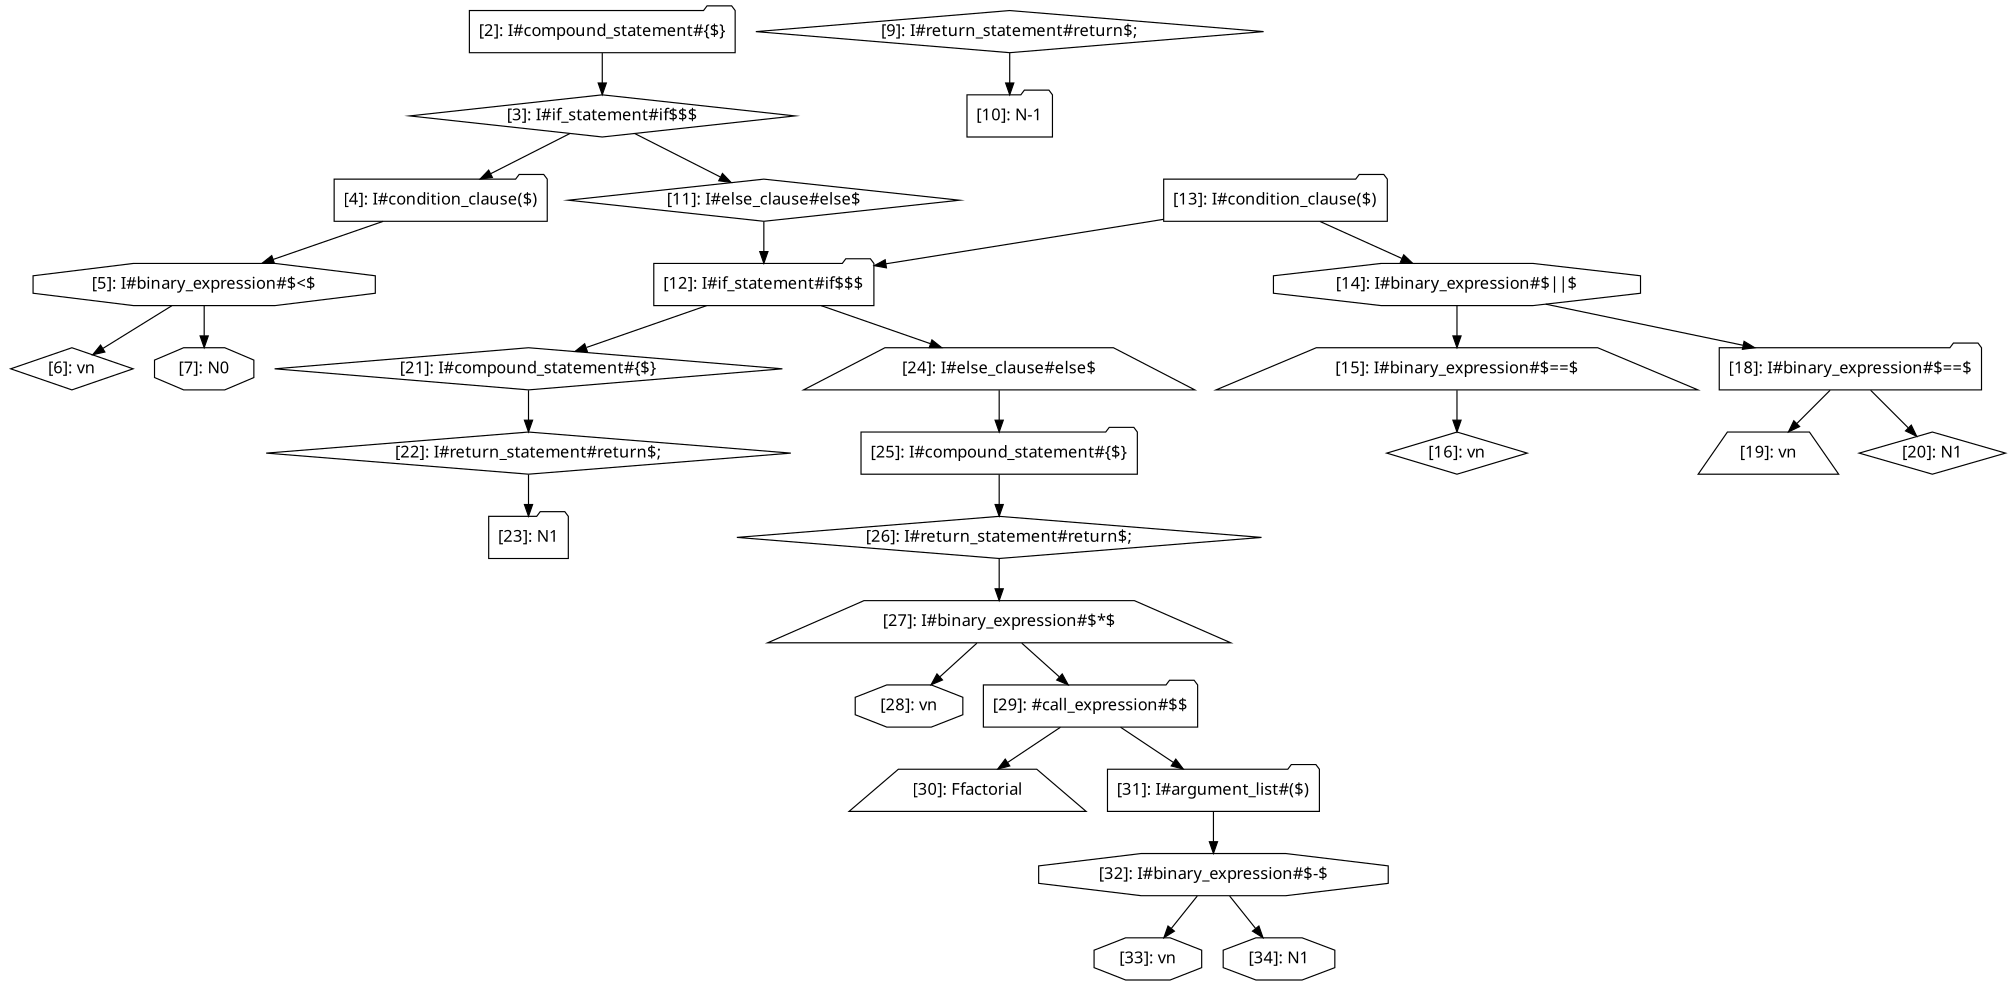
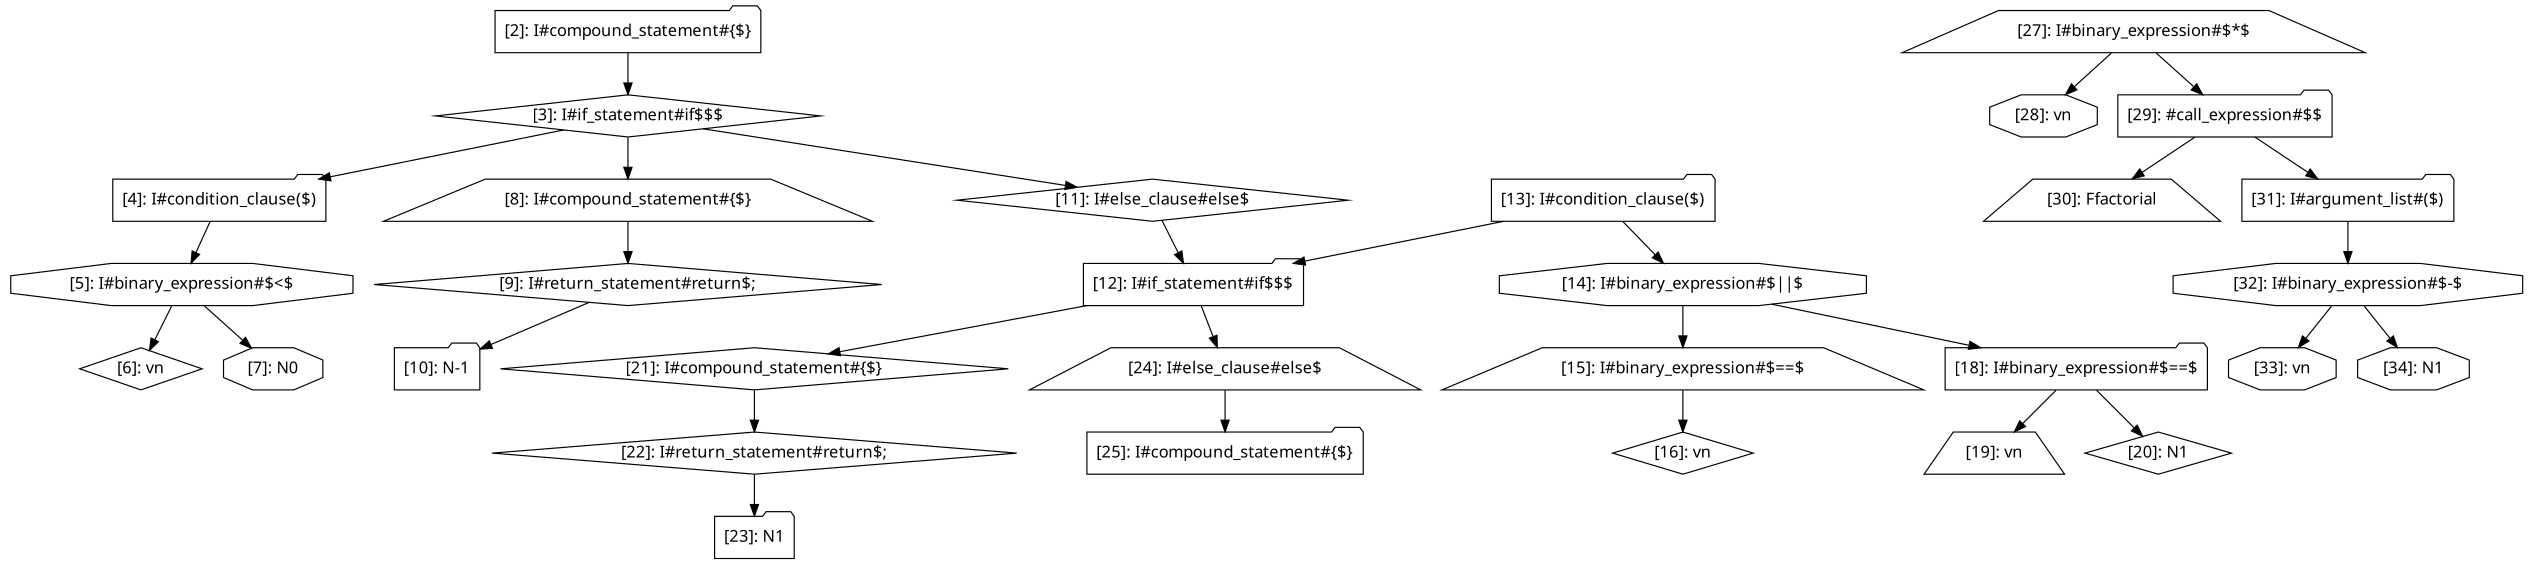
node "[8]: I#compound_statement#{$}": added
node "[26]: I#return_statement#return$;": removed
